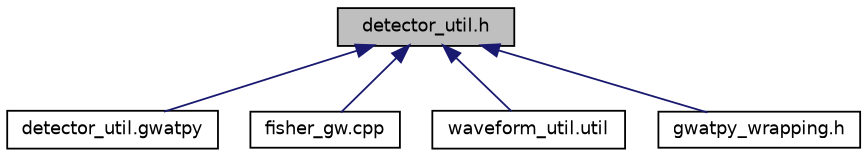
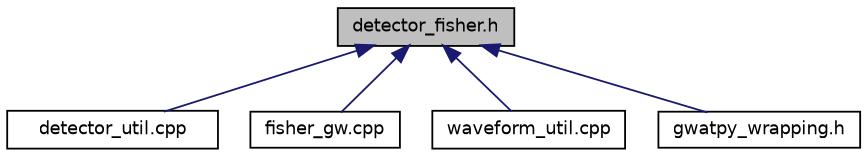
node "detector_util.h": label "detector_util.h" -> "detector_fisher.h"
node "detector_util.gwatpy": label "detector_util.gwatpy" -> "detector_util.cpp"
node "waveform_util.util": label "waveform_util.util" -> "waveform_util.cpp"
